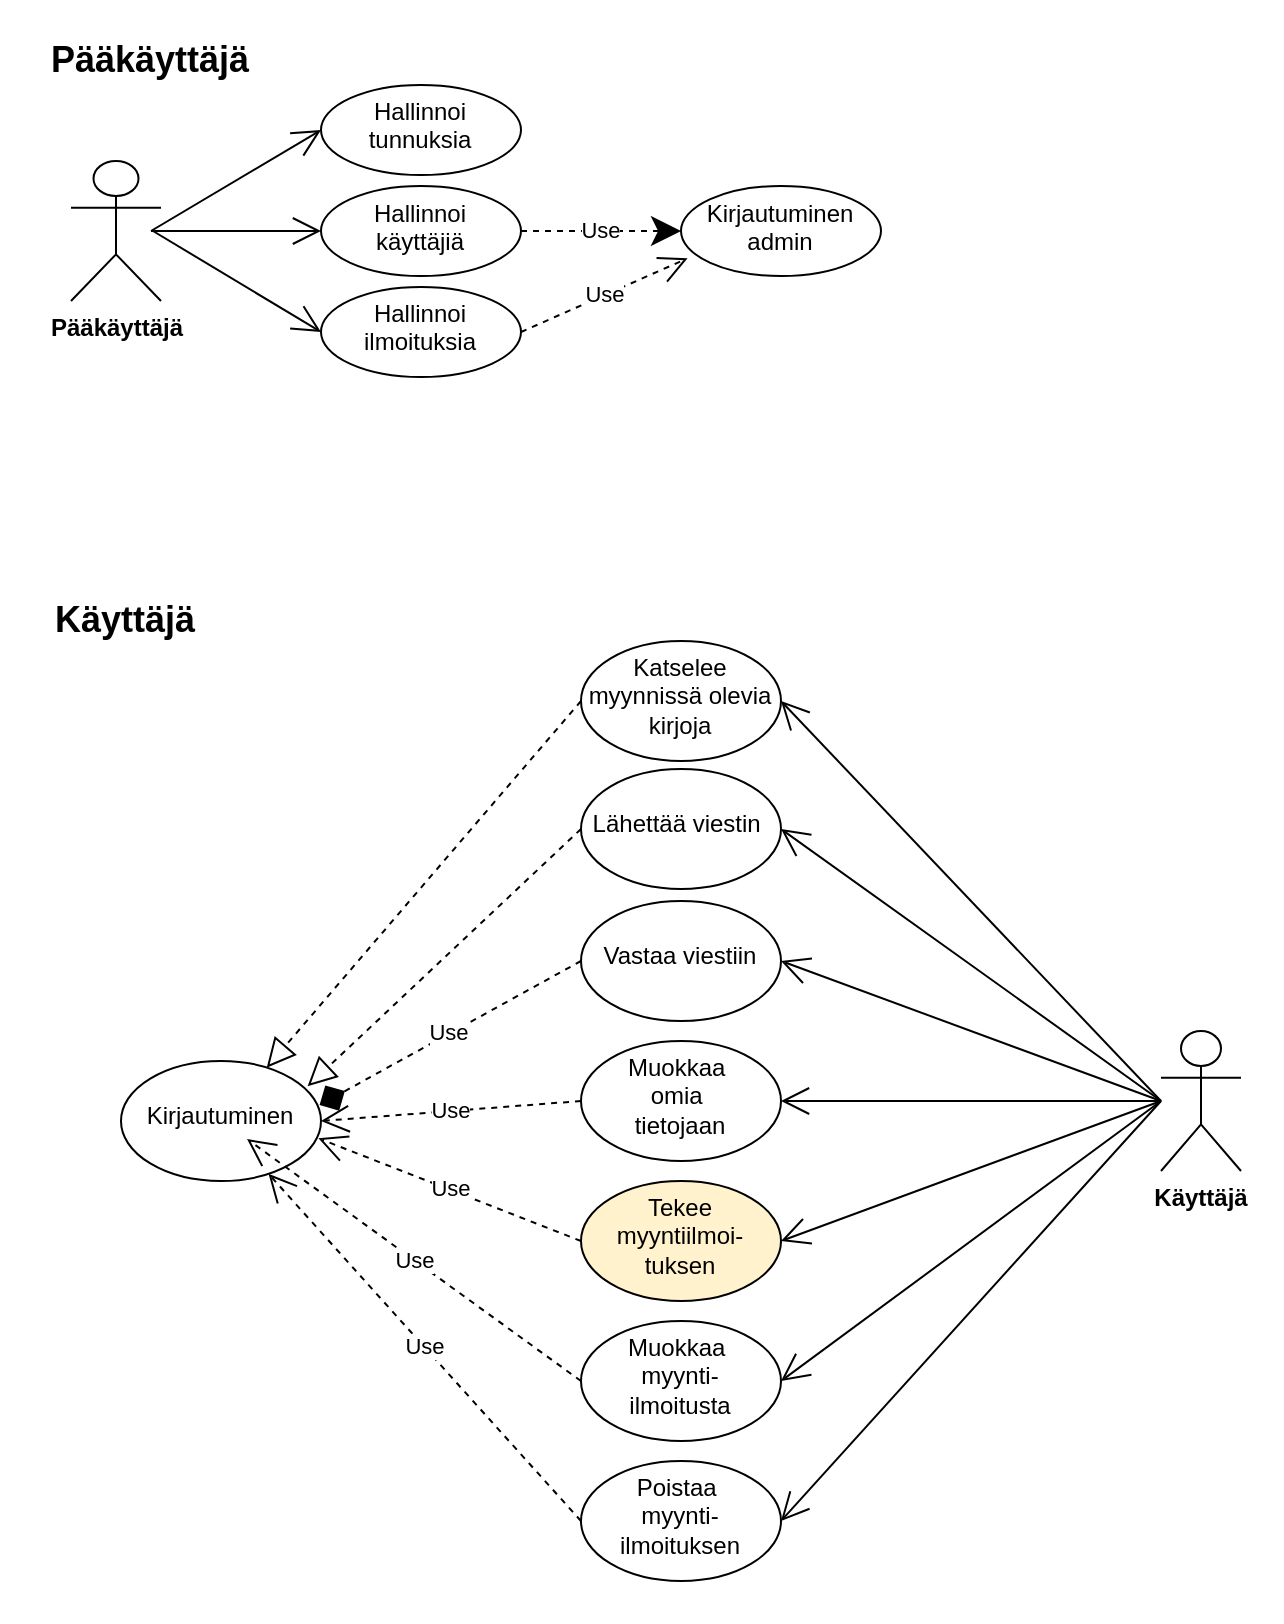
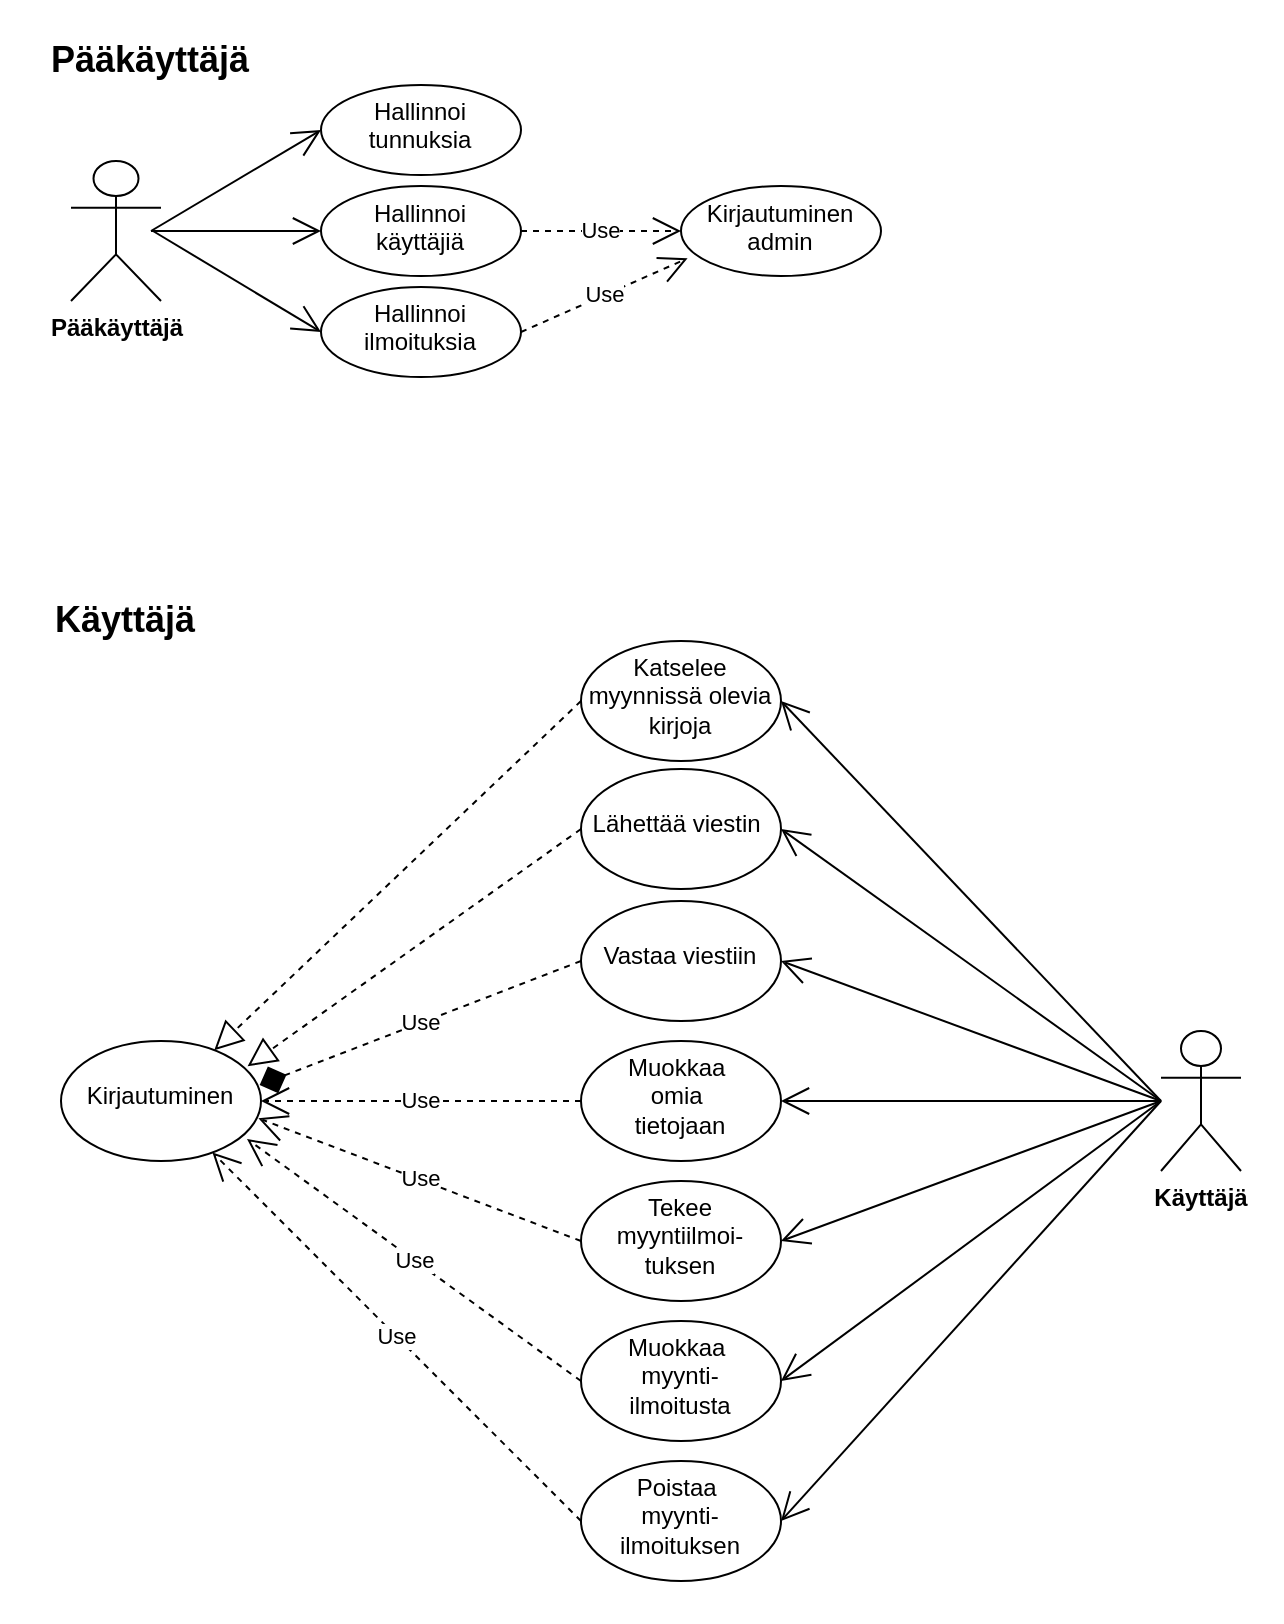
edge "Hallinnoi käyttäjiä" -> "Kirjautuminen admin": arrowhead classic -> open
node "Kirjautuminen": moved (221, 1121) -> (161, 1101)
node "Tekee myyntiilmoi-tuksen": fillcolor #fff2cc -> #ffffff
